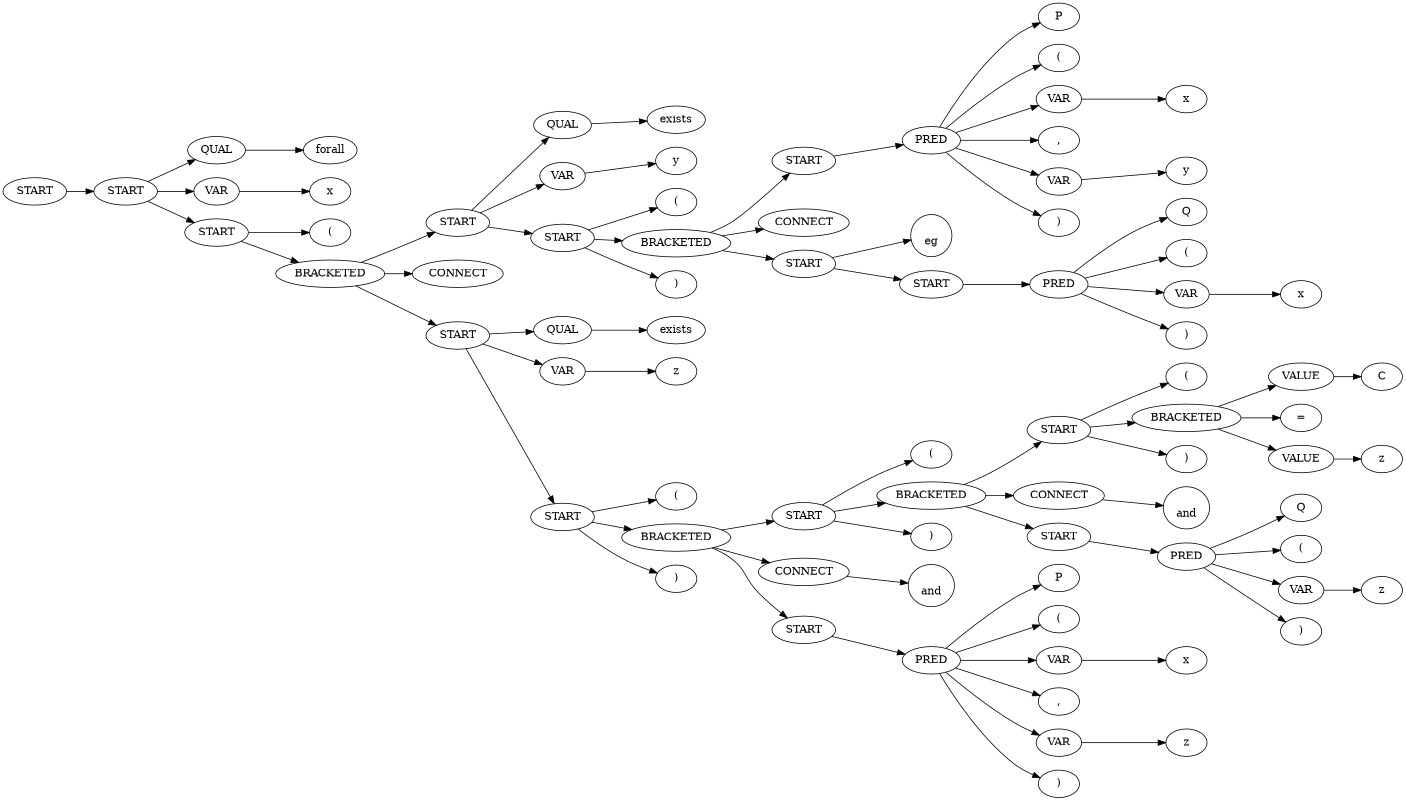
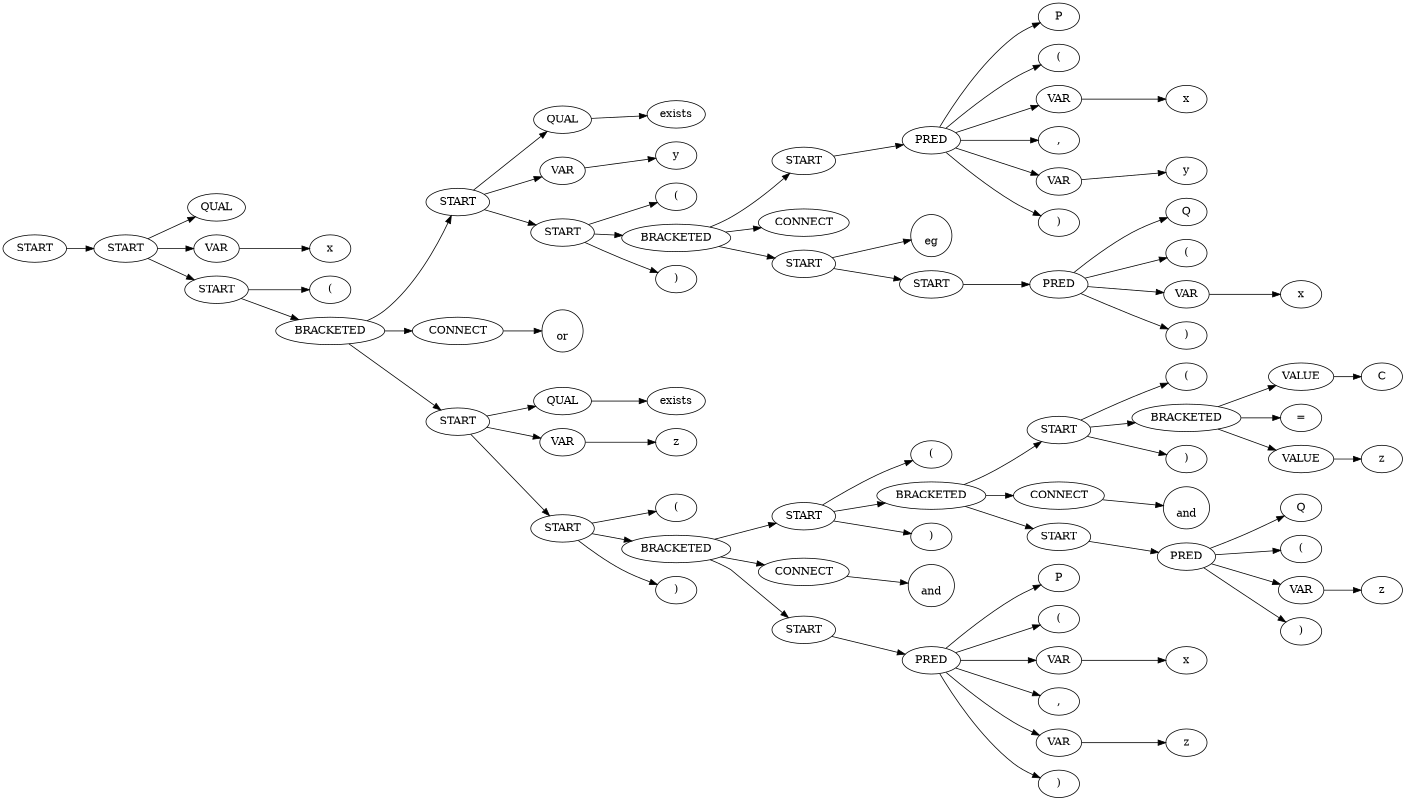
node "forall": removed
node "or": added
